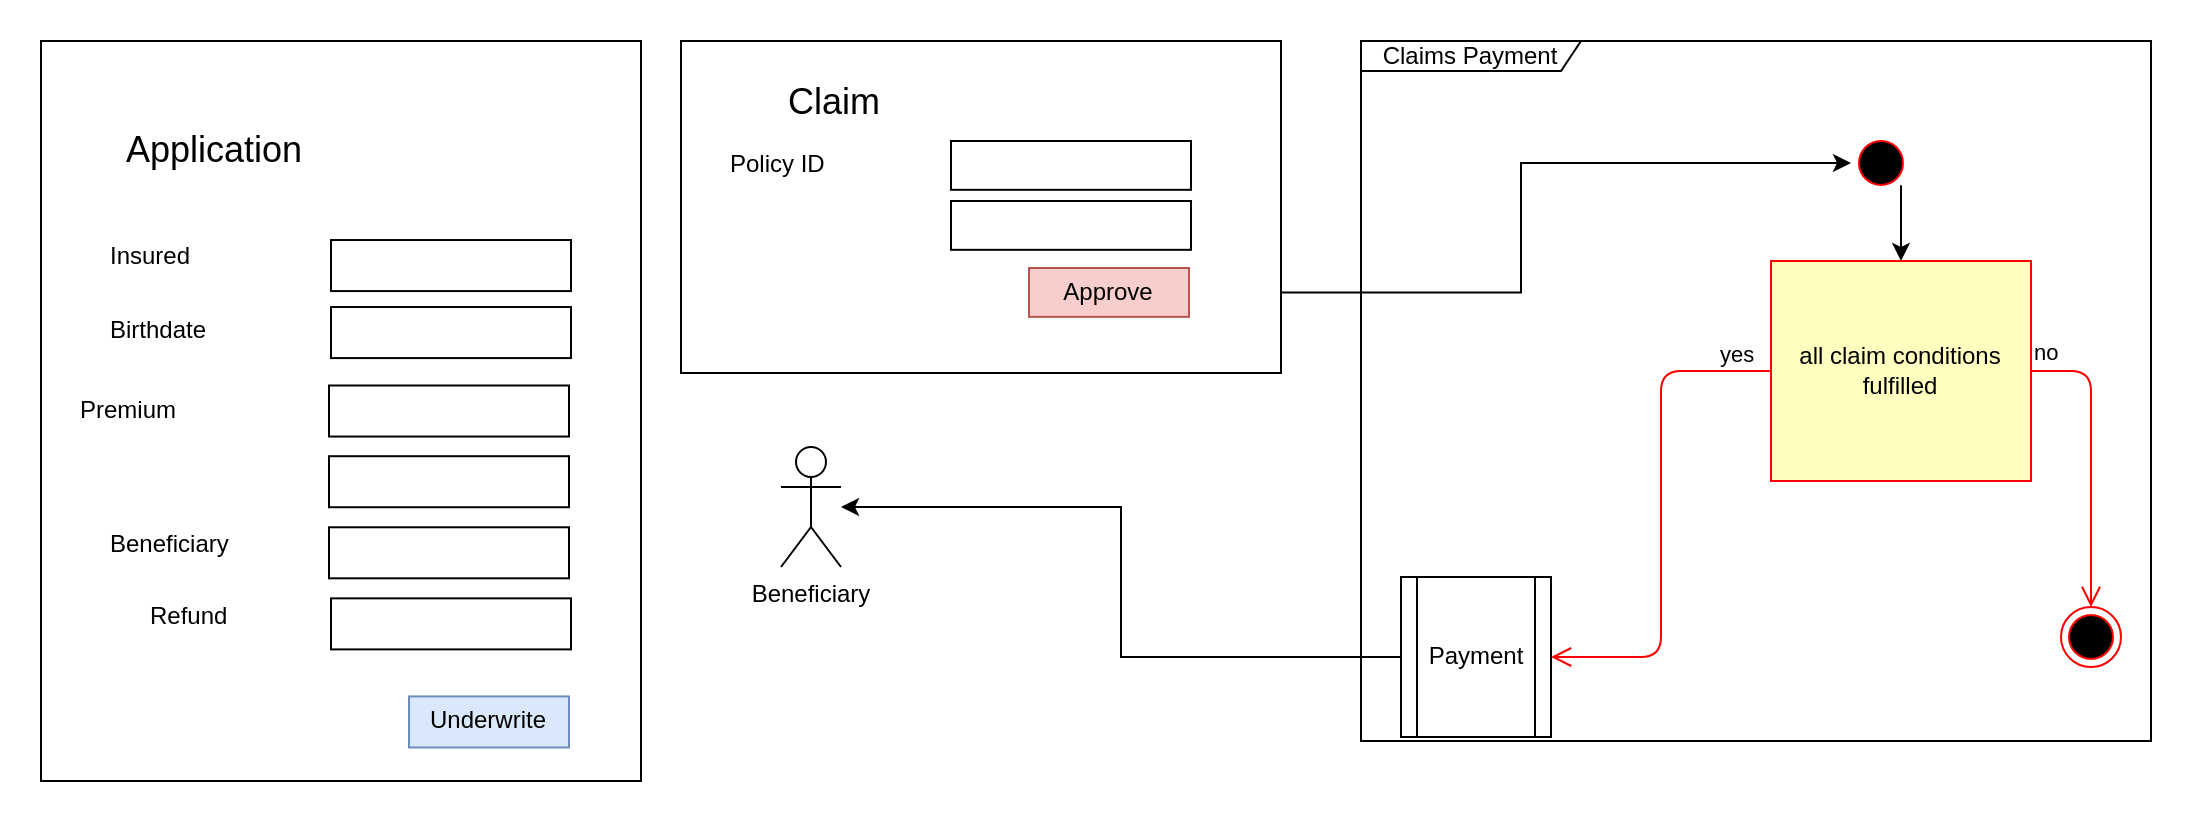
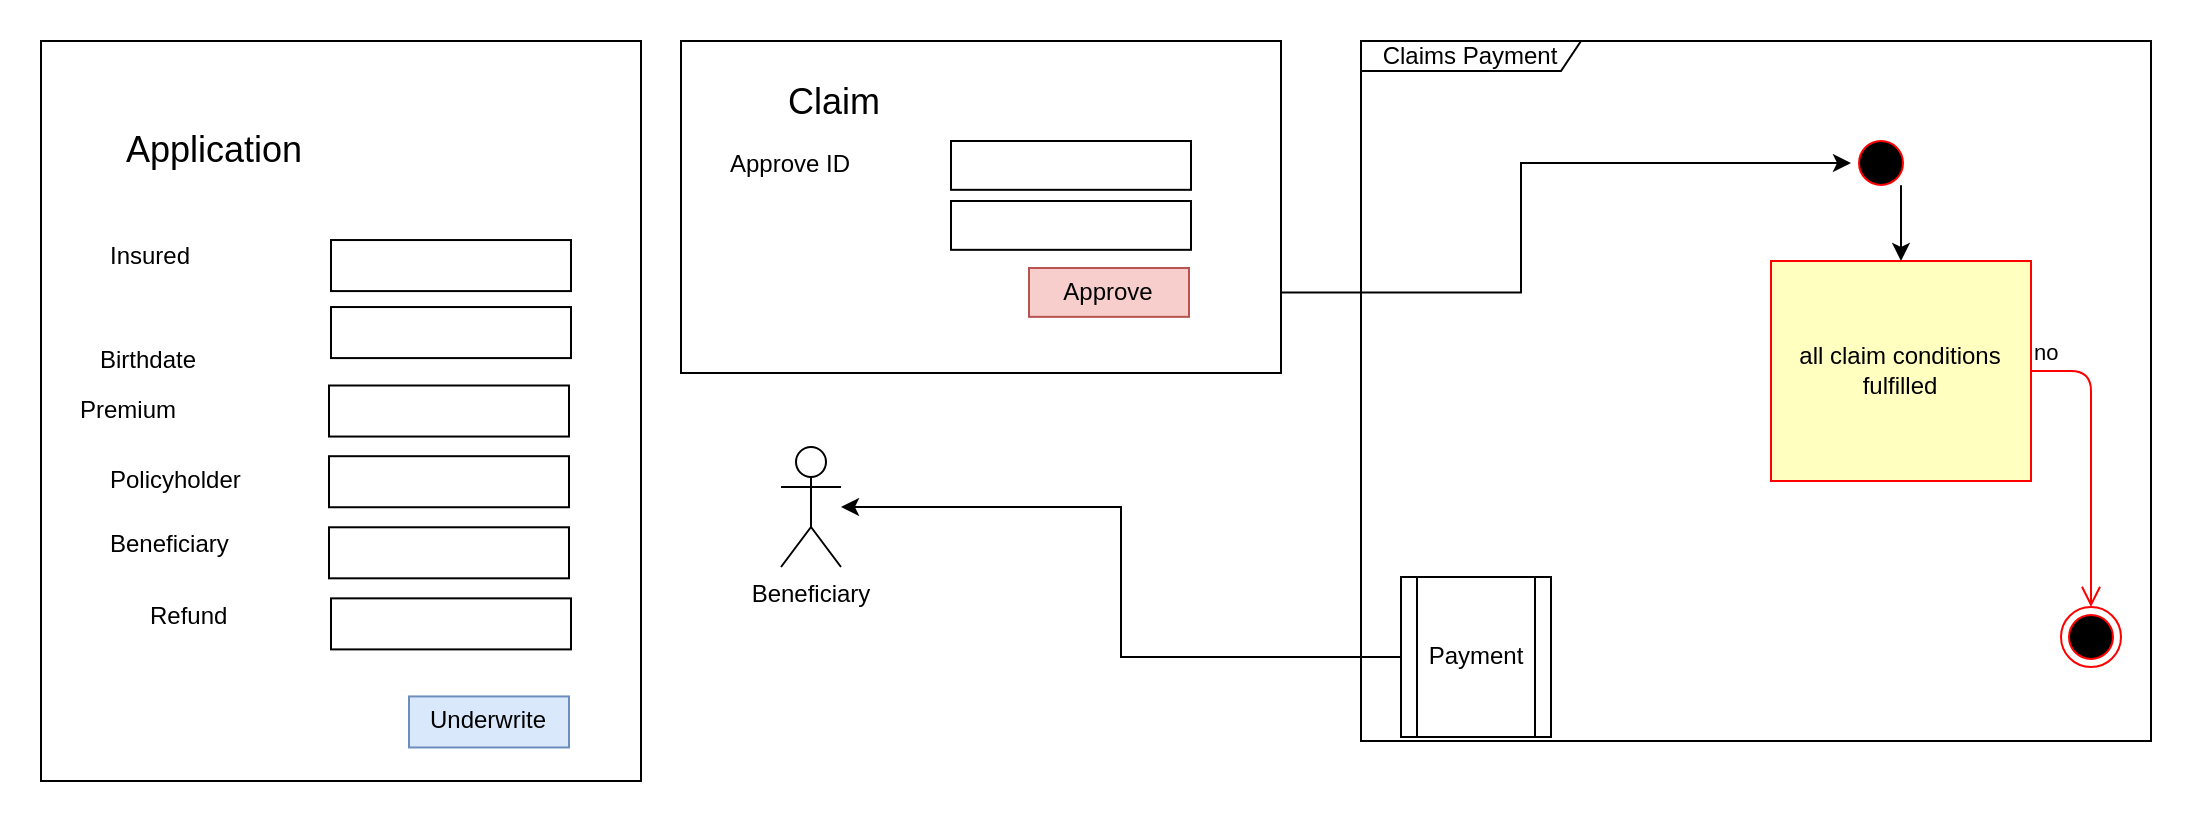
node "Policy ID": label "Policy ID" -> "Approve ID"
node "Birthdate": moved (182, 331) -> (172, 361)
node "Policyholder": added
edge "all claim conditions fulfilled" -> "Payment": removed, label "yes"
